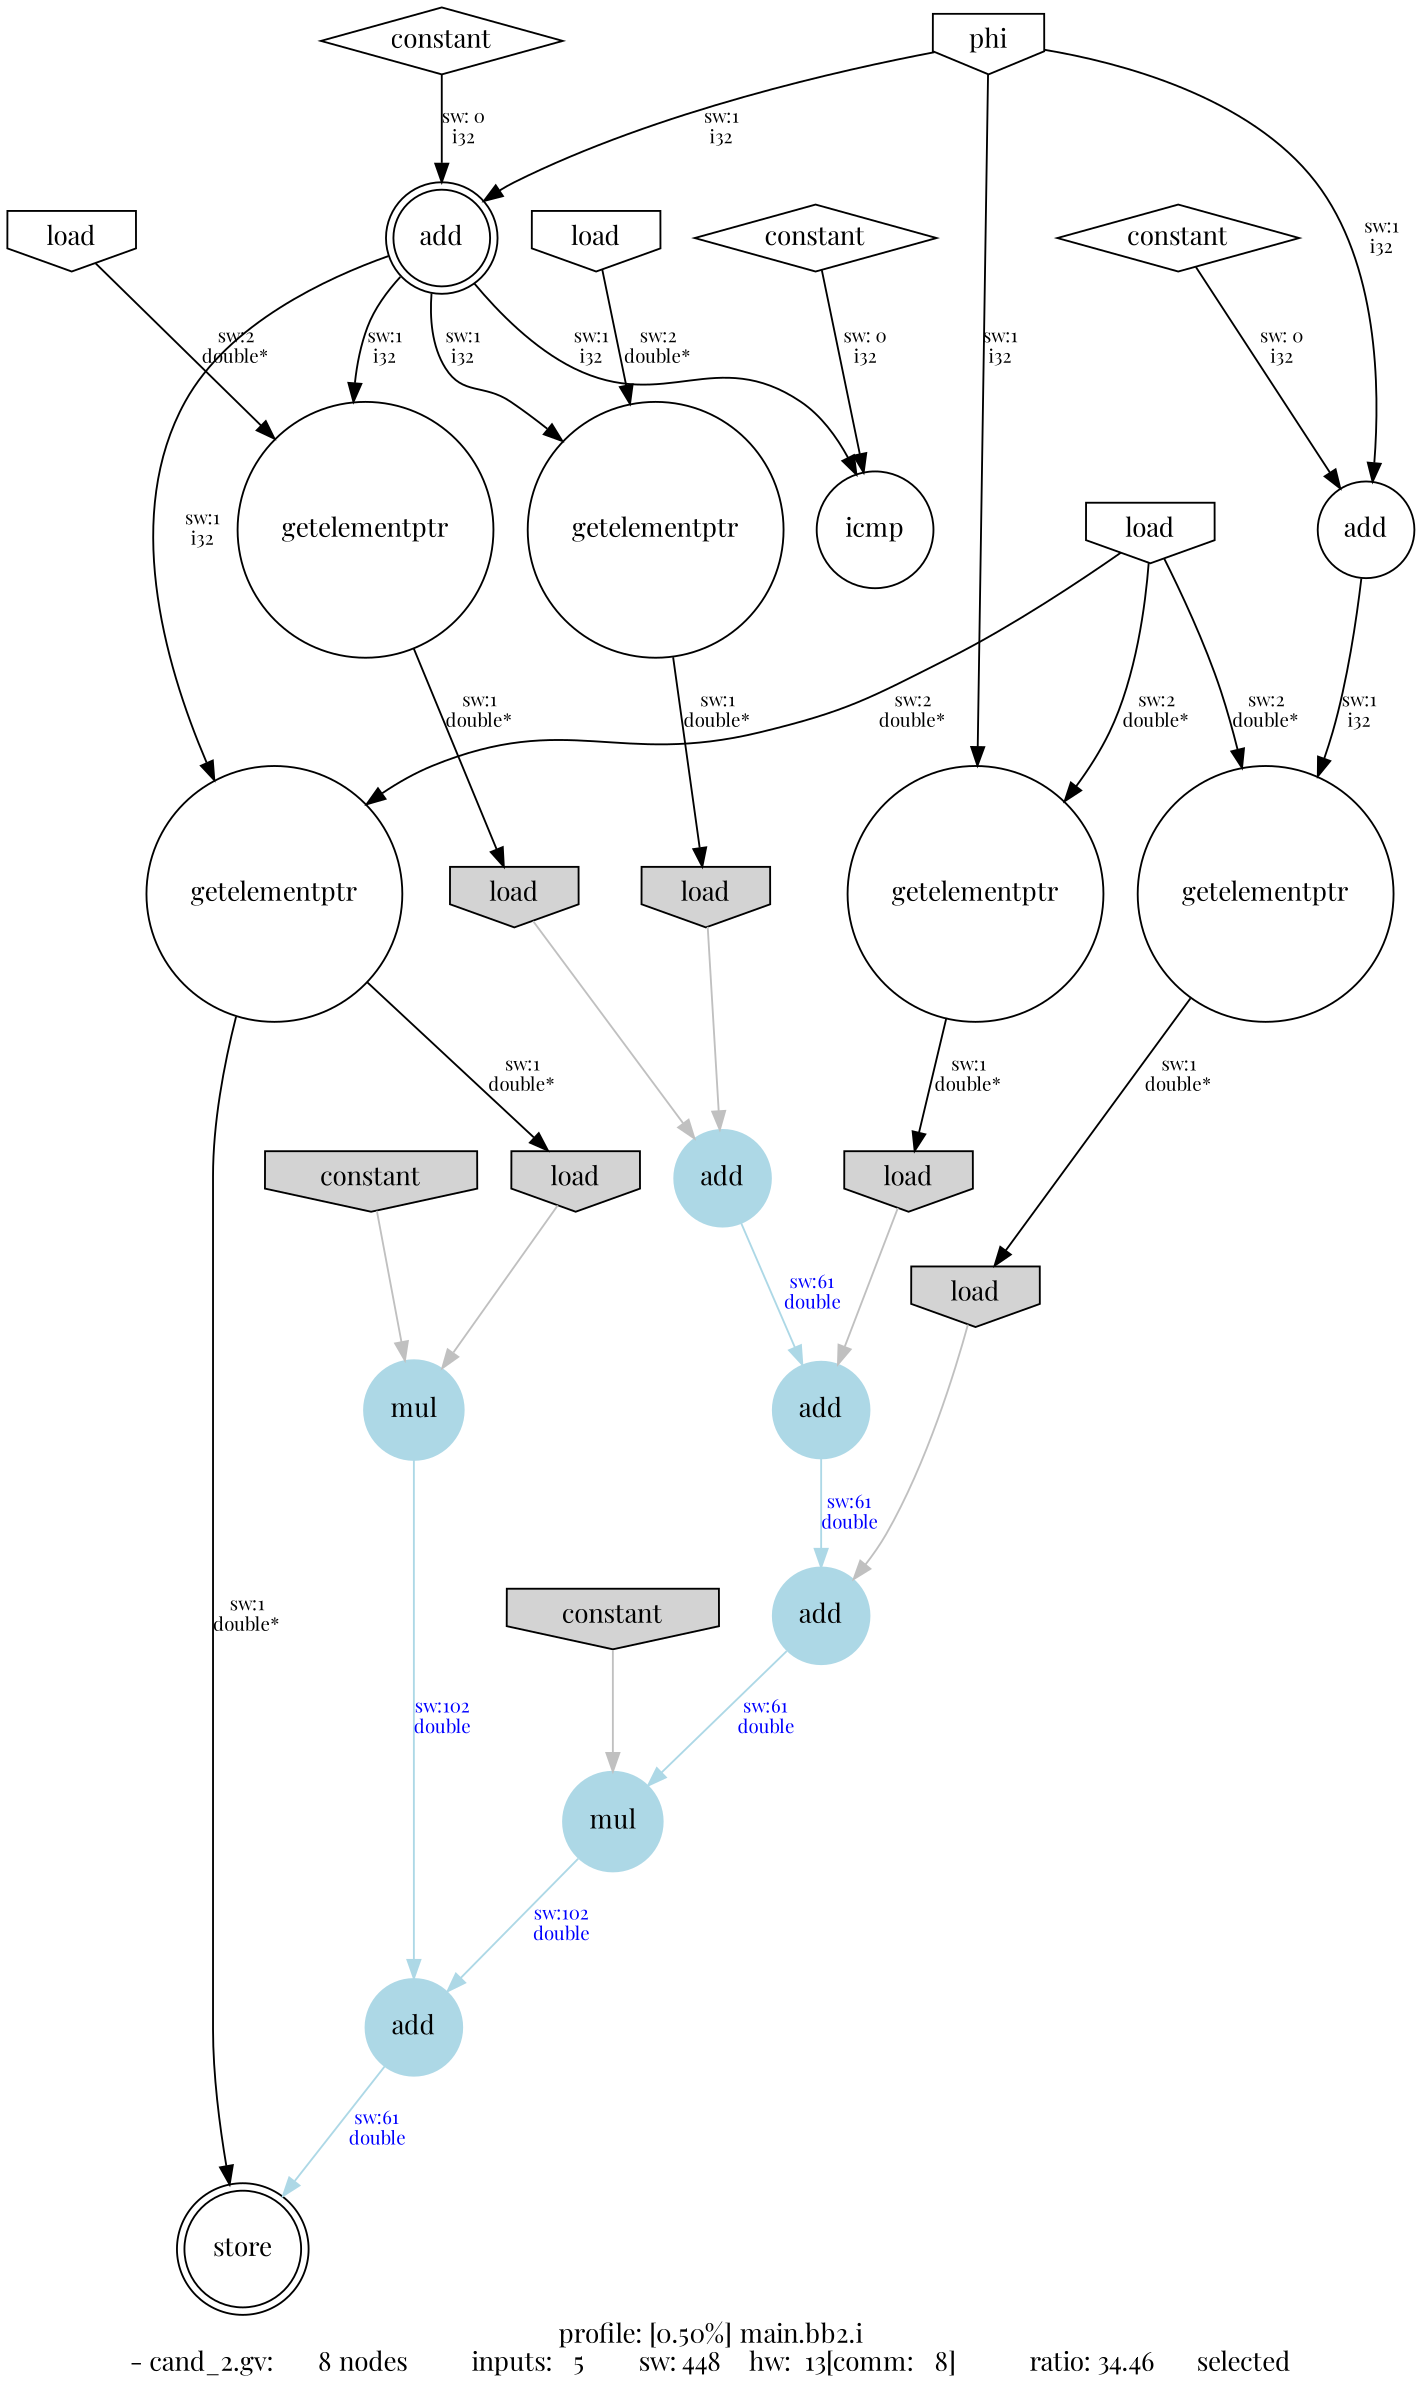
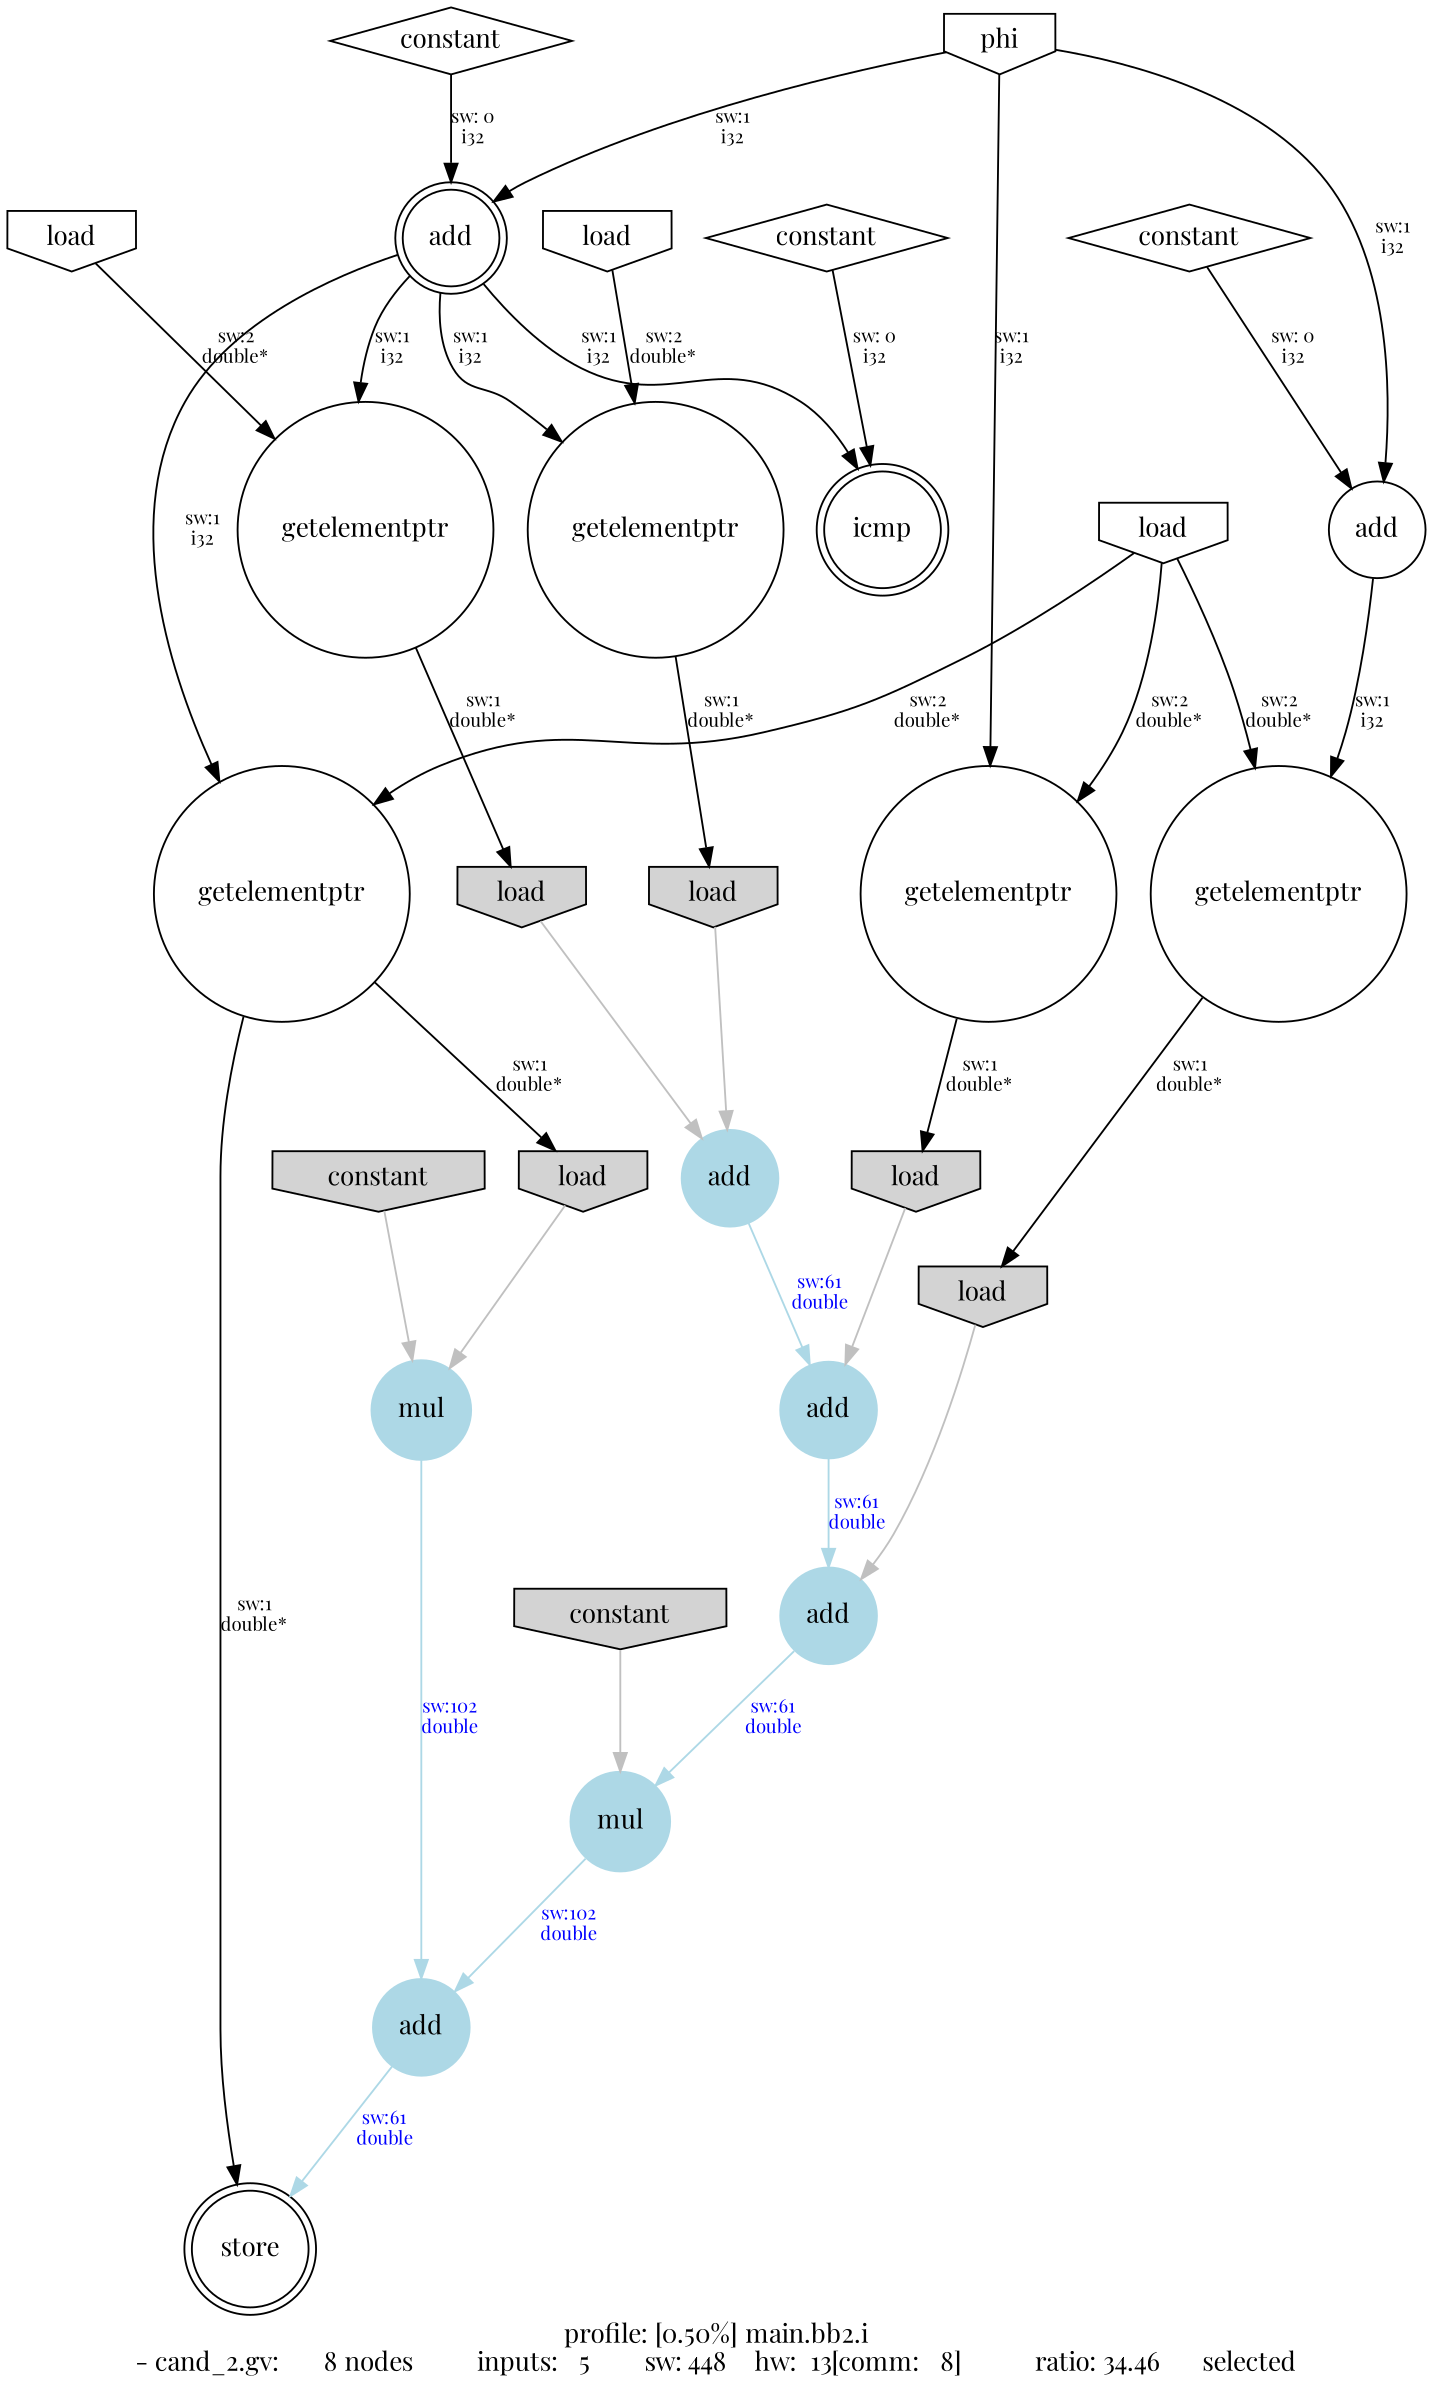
node "icmp": shape circle -> doublecircle
